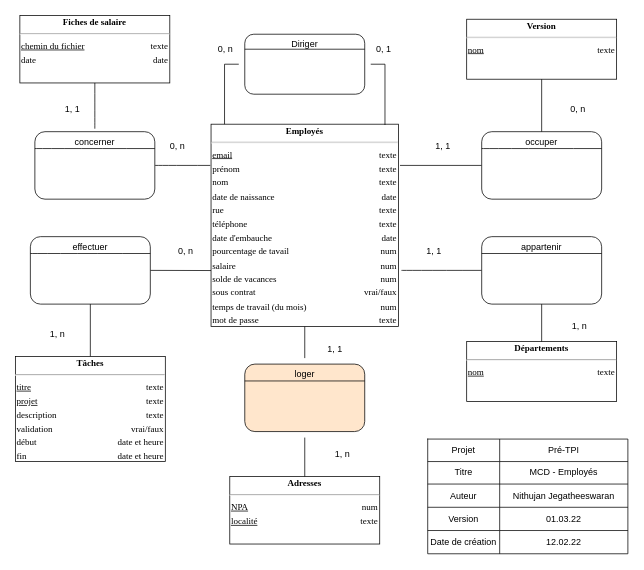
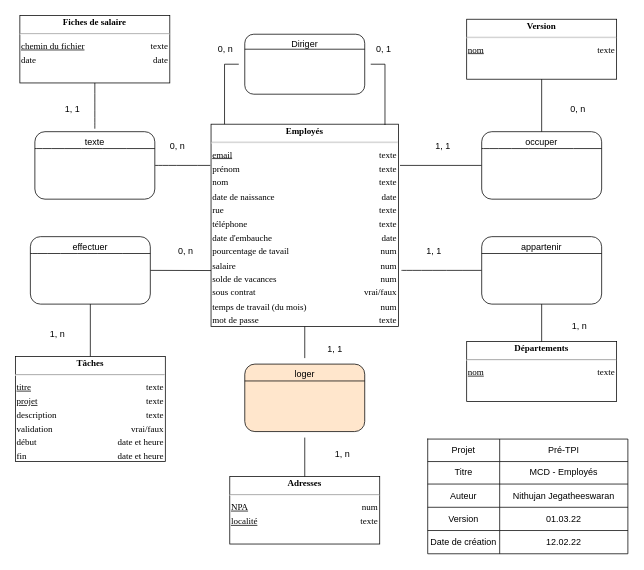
node "concerner": label "concerner" -> "texte"
